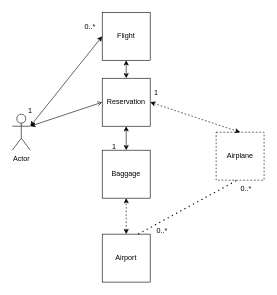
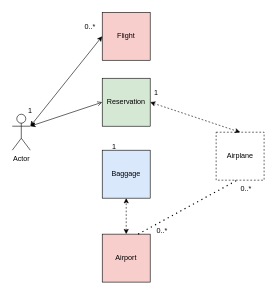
node "Flight": fillcolor #ffffff -> #f8cecc
edge "Flight" -- "Reservation": removed
node "Reservation": fillcolor #ffffff -> #d5e8d4
edge "Reservation" -- "Baggage": removed
node "Baggage": fillcolor #ffffff -> #dae8fc
node "Airport": fillcolor #ffffff -> #f8cecc
